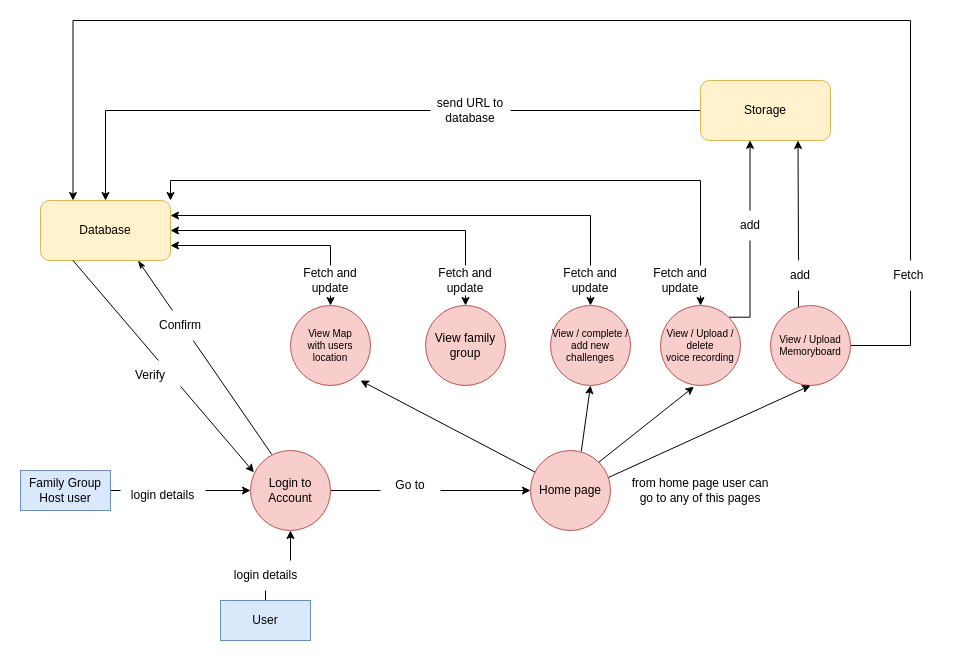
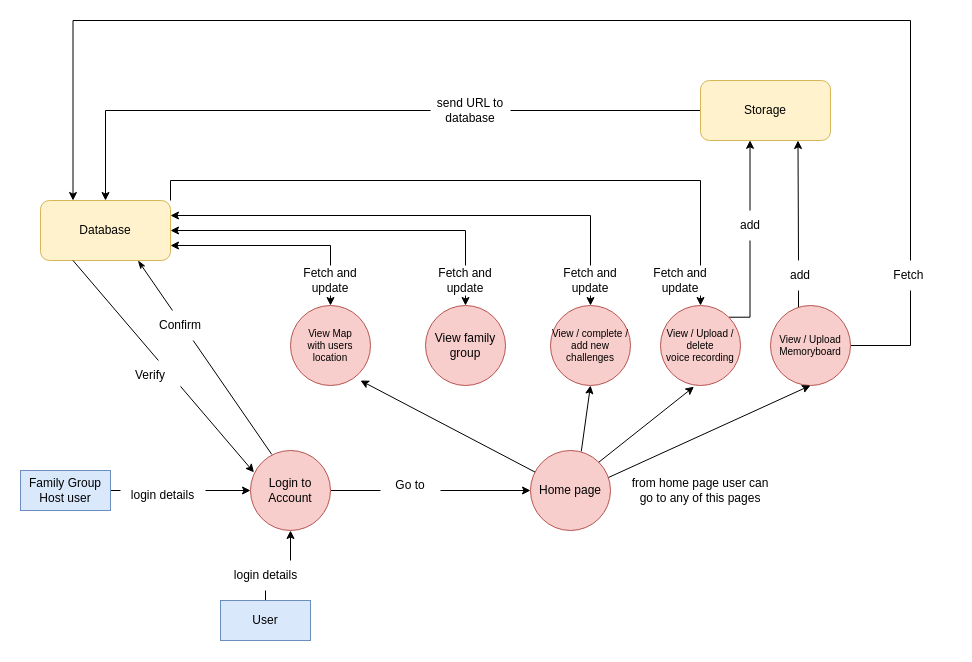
edge "Database" -- "View / Upload / delete voice recording": arrowhead classic -> none
